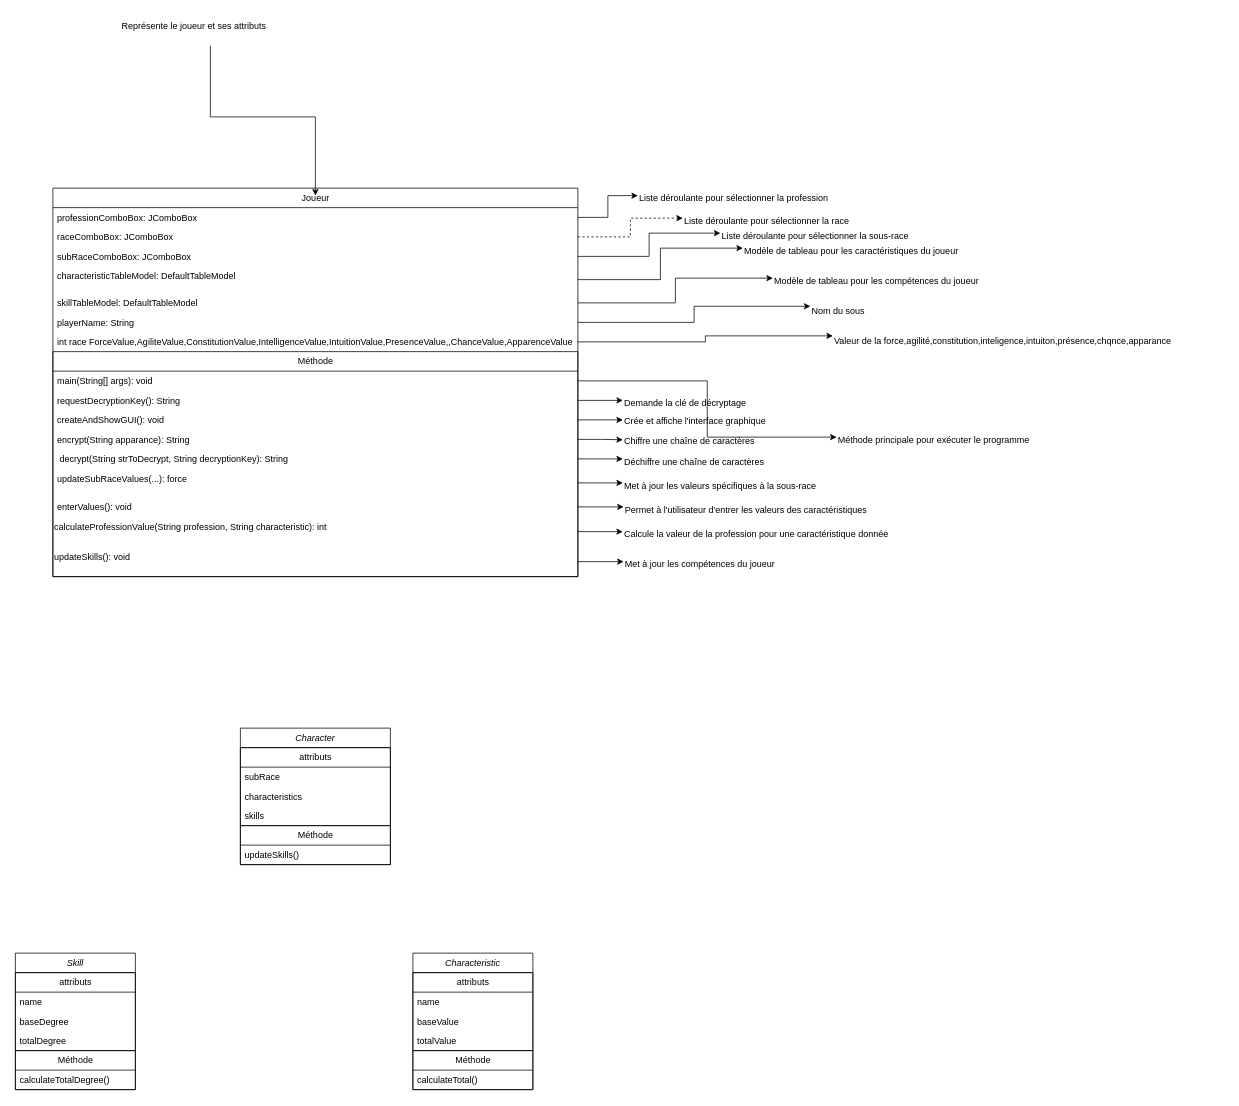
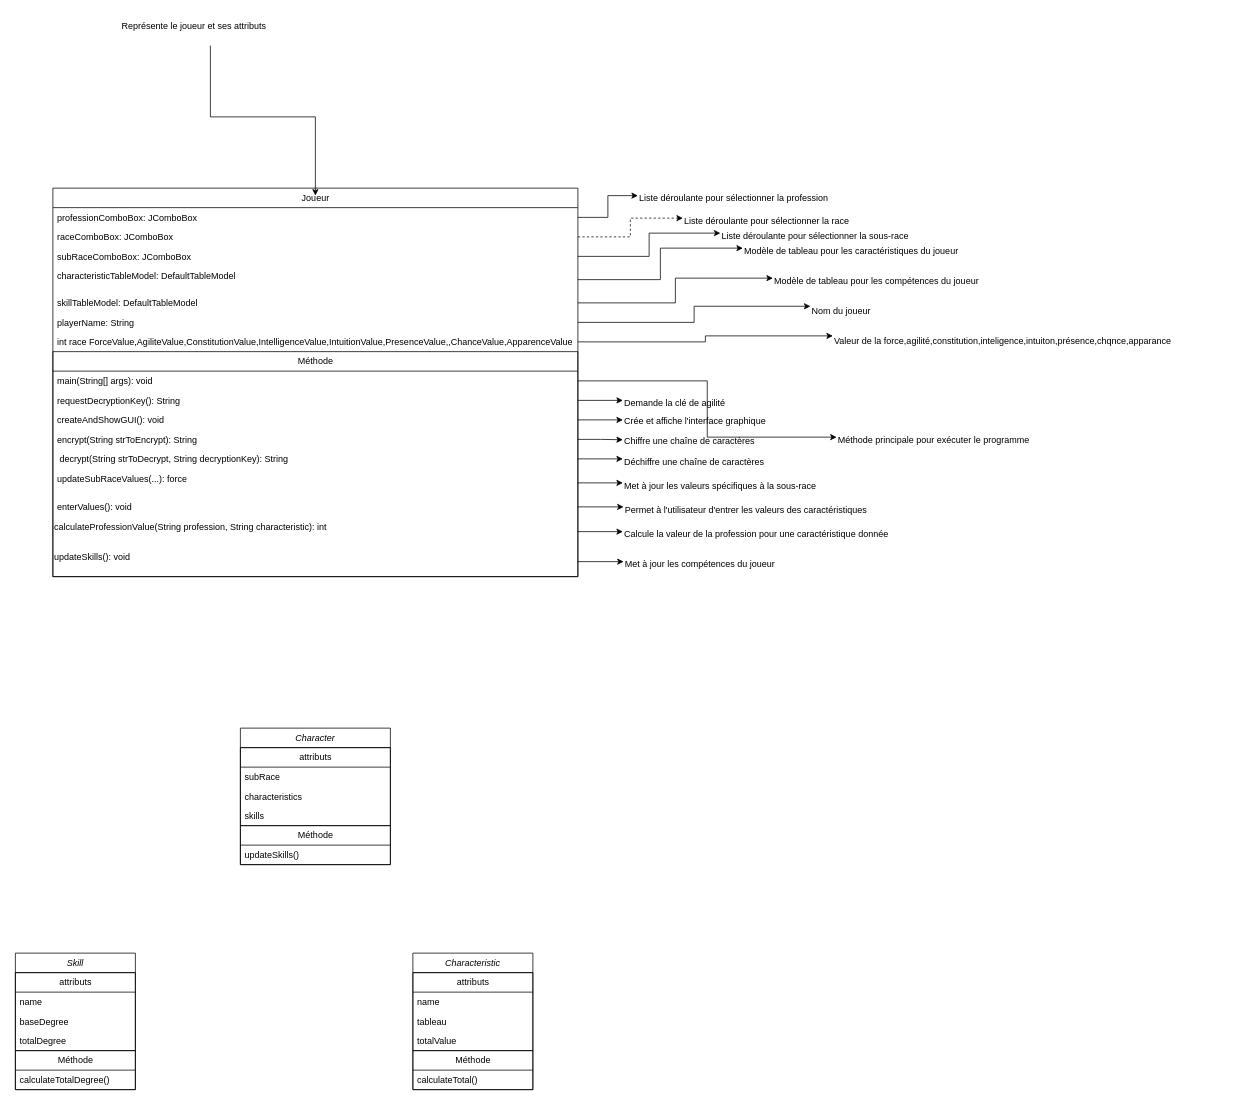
node "Nom du sous": label "Nom du sous" -> "Nom du joueur"
node "Demande la clé de décryptage": label "Demande la clé de décryptage" -> "Demande la clé de agilité"
node "encrypt(String apparance): String": label "encrypt(String apparance): String" -> "encrypt(String strToEncrypt): String"
node "baseValue": label "baseValue" -> "tableau"
